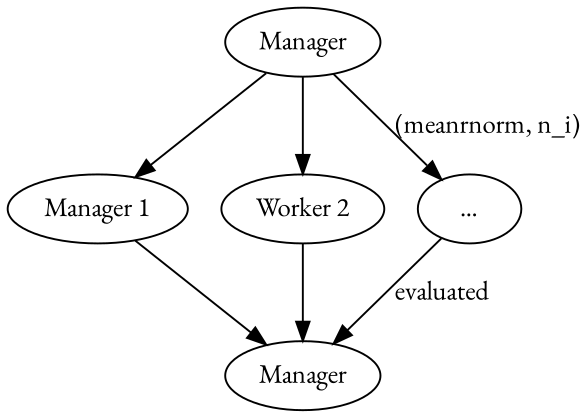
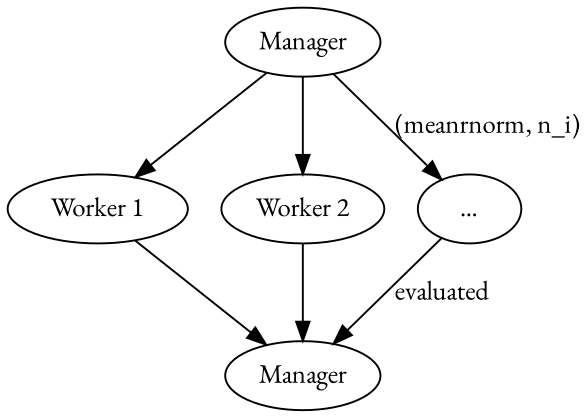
node "Manager 1": label "Manager 1" -> "Worker 1"
